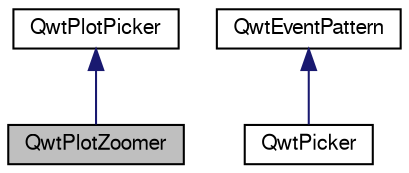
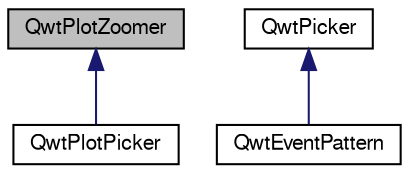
edge "QwtPlotZoomer" -> "QwtPlotPicker": reversed
edge "QwtPicker" -> "QwtEventPattern": reversed
